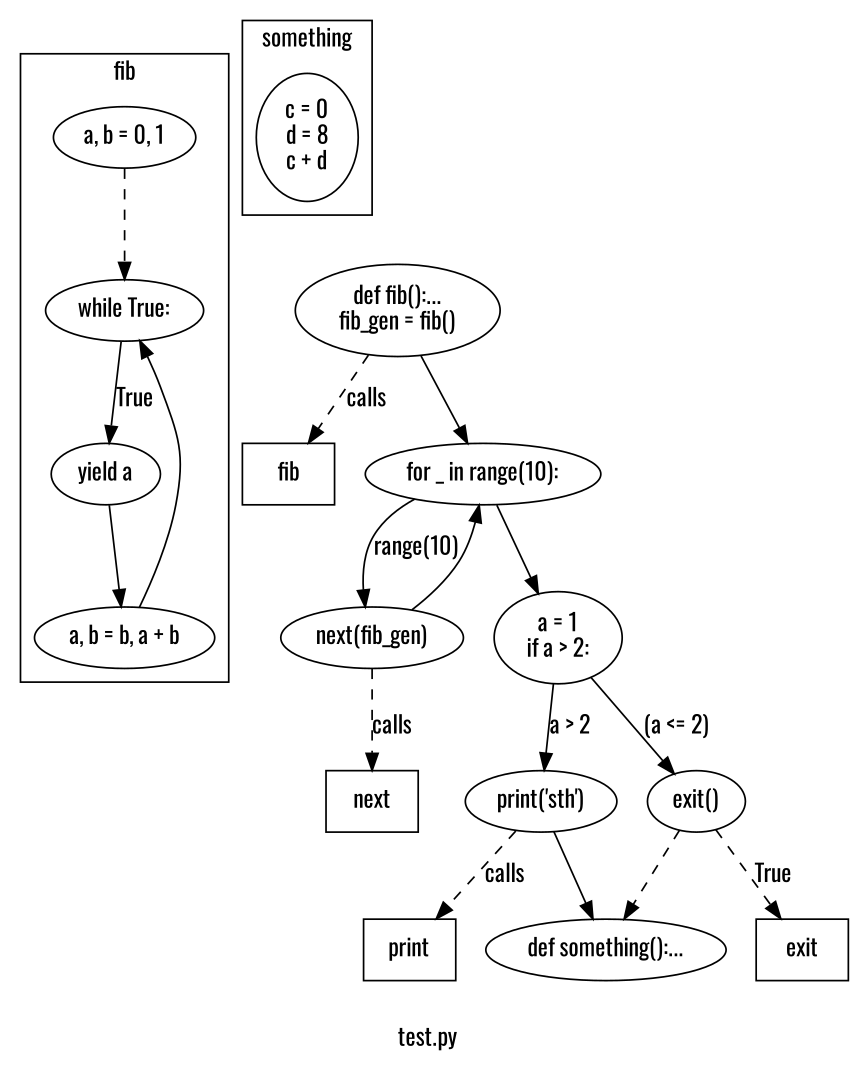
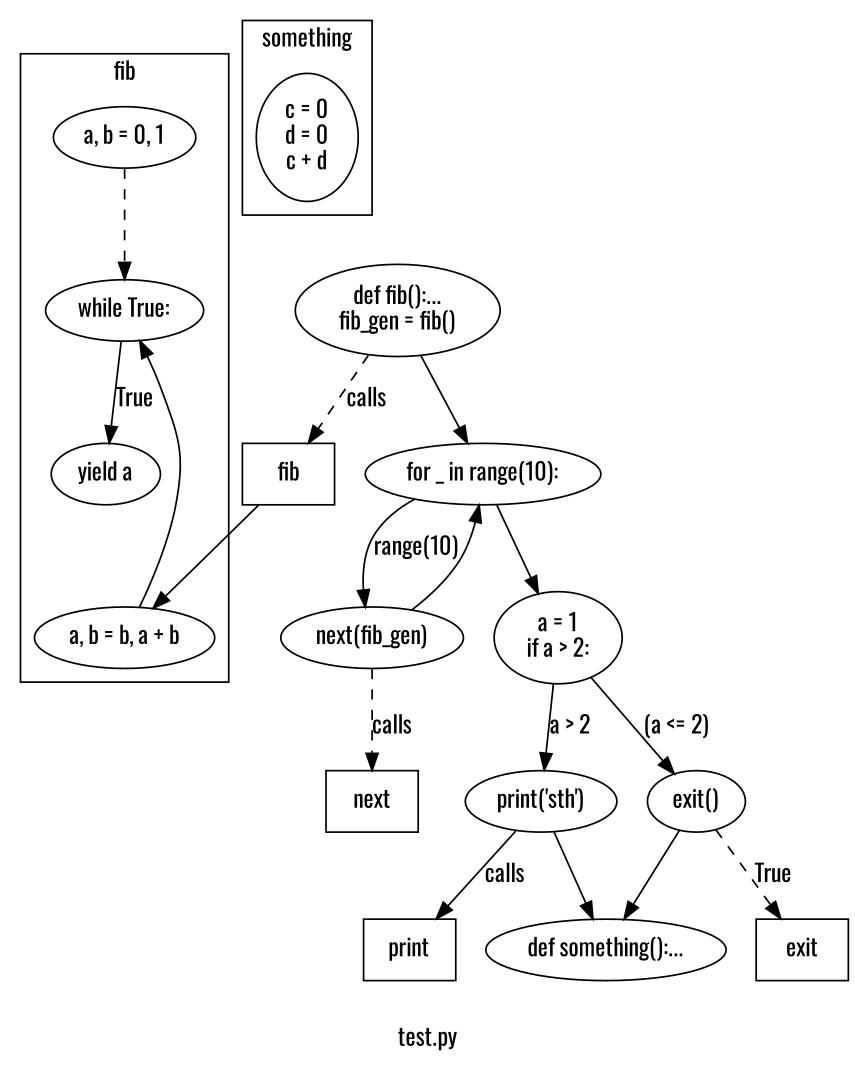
node "c = 0 d = 8 c + d": label "c = 0 d = 8 c + d" -> "c = 0 d = 0 c + d"
edge "yield a" -> "a, b = b, a + b": now "fib" -> "a, b = b, a + b"
edge "exit()" -> "def something():...": style dashed -> solid
edge "print('sth')" -> "print": style dashed -> solid
